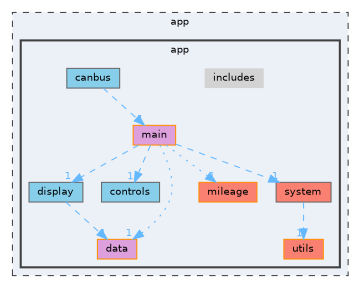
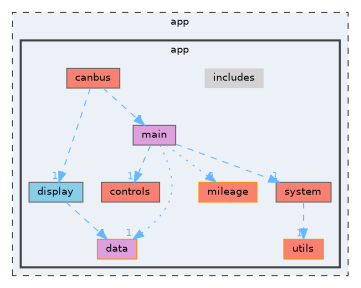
node "canbus": fillcolor skyblue -> salmon
node "main": color darkorange -> gray40
edge "main" -> "display": now "canbus" -> "display"
node "controls": fillcolor skyblue -> salmon
